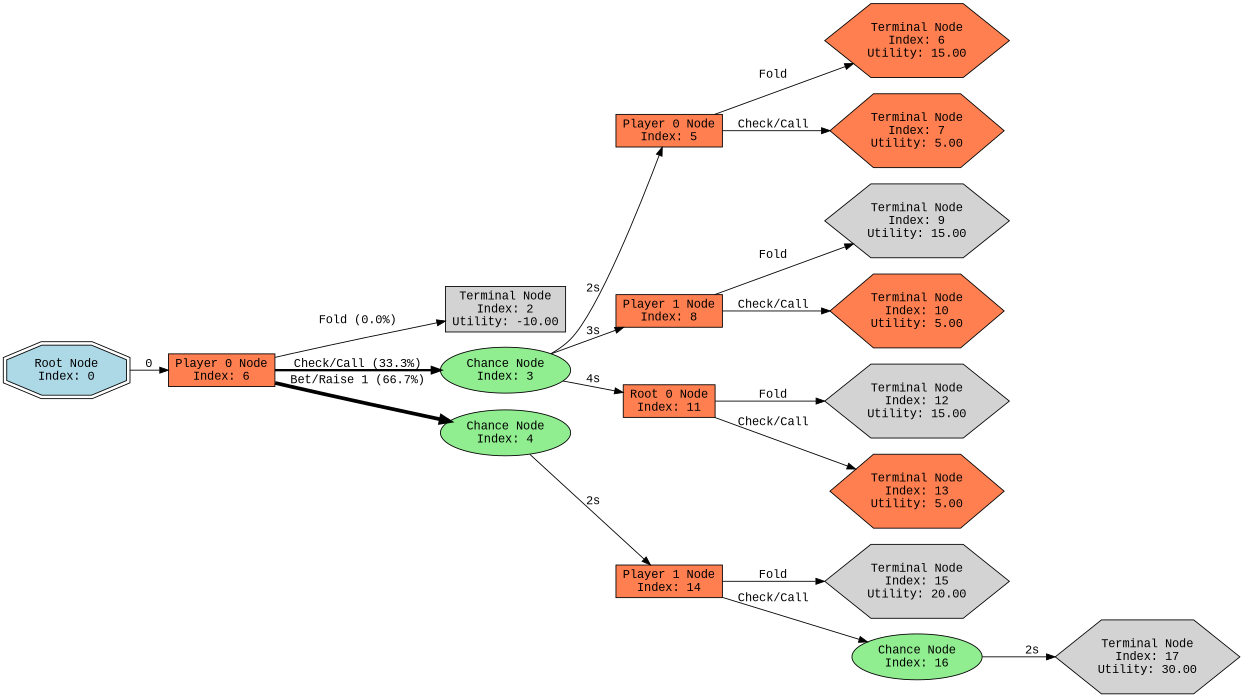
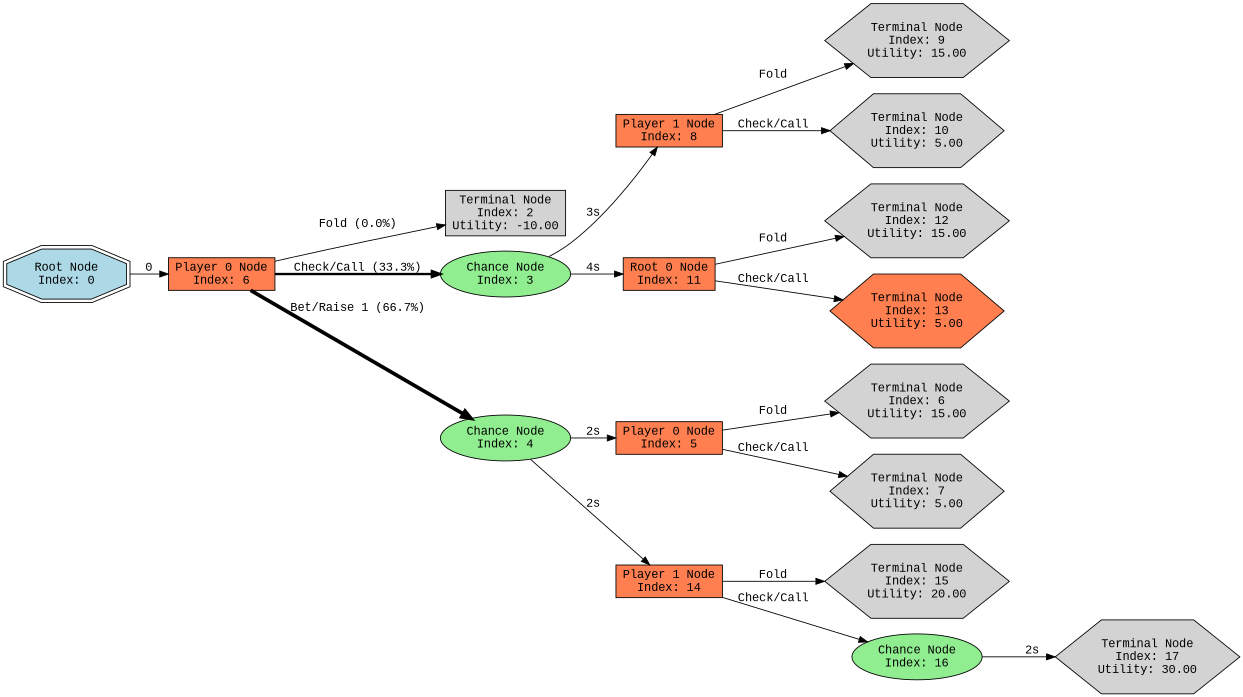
node "Terminal Node Index: 6 Utility: 15.00": fillcolor coral -> lightgrey
node "Terminal Node Index: 7 Utility: 5.00": fillcolor coral -> lightgrey
edge "Chance Node Index: 3" -> "Player 0 Node Index: 5": now "Chance Node Index: 4" -> "Player 0 Node Index: 5"
node "Terminal Node Index: 10 Utility: 5.00": fillcolor coral -> lightgrey
